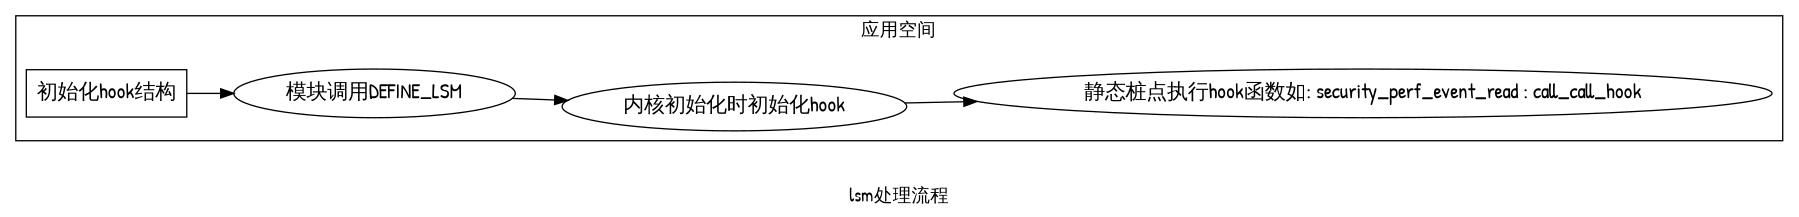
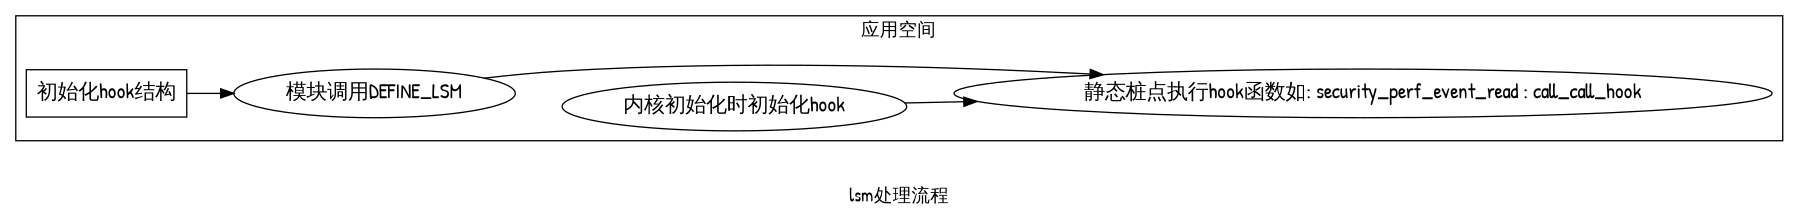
edge "模块调用DEFINE_LSM" -> "内核初始化时初始化hook": now "模块调用DEFINE_LSM" -> "静态桩点执行hook函数如: security_perf_event_read : call_call_hook"
